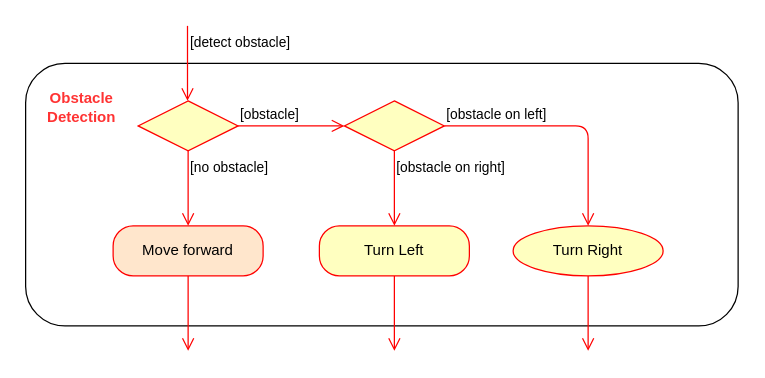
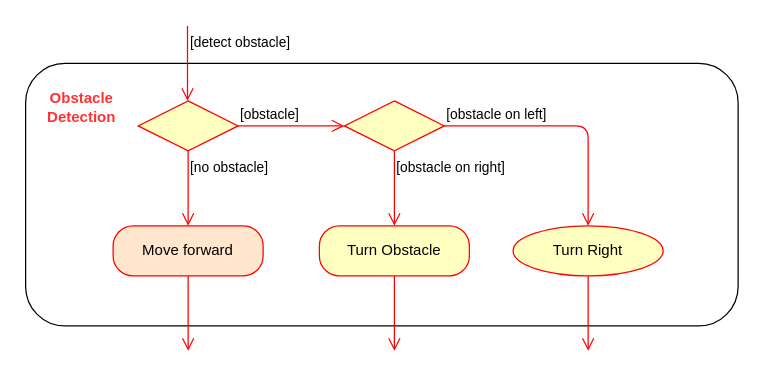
node "Turn Left": label "Turn Left" -> "Turn Obstacle"
